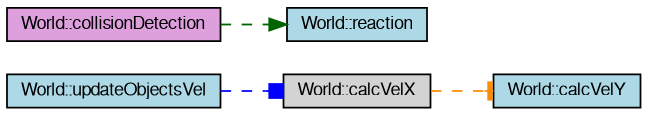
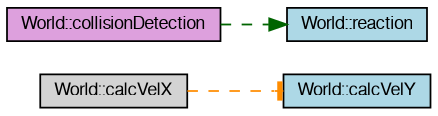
node "World::updateObjectsVel": removed
